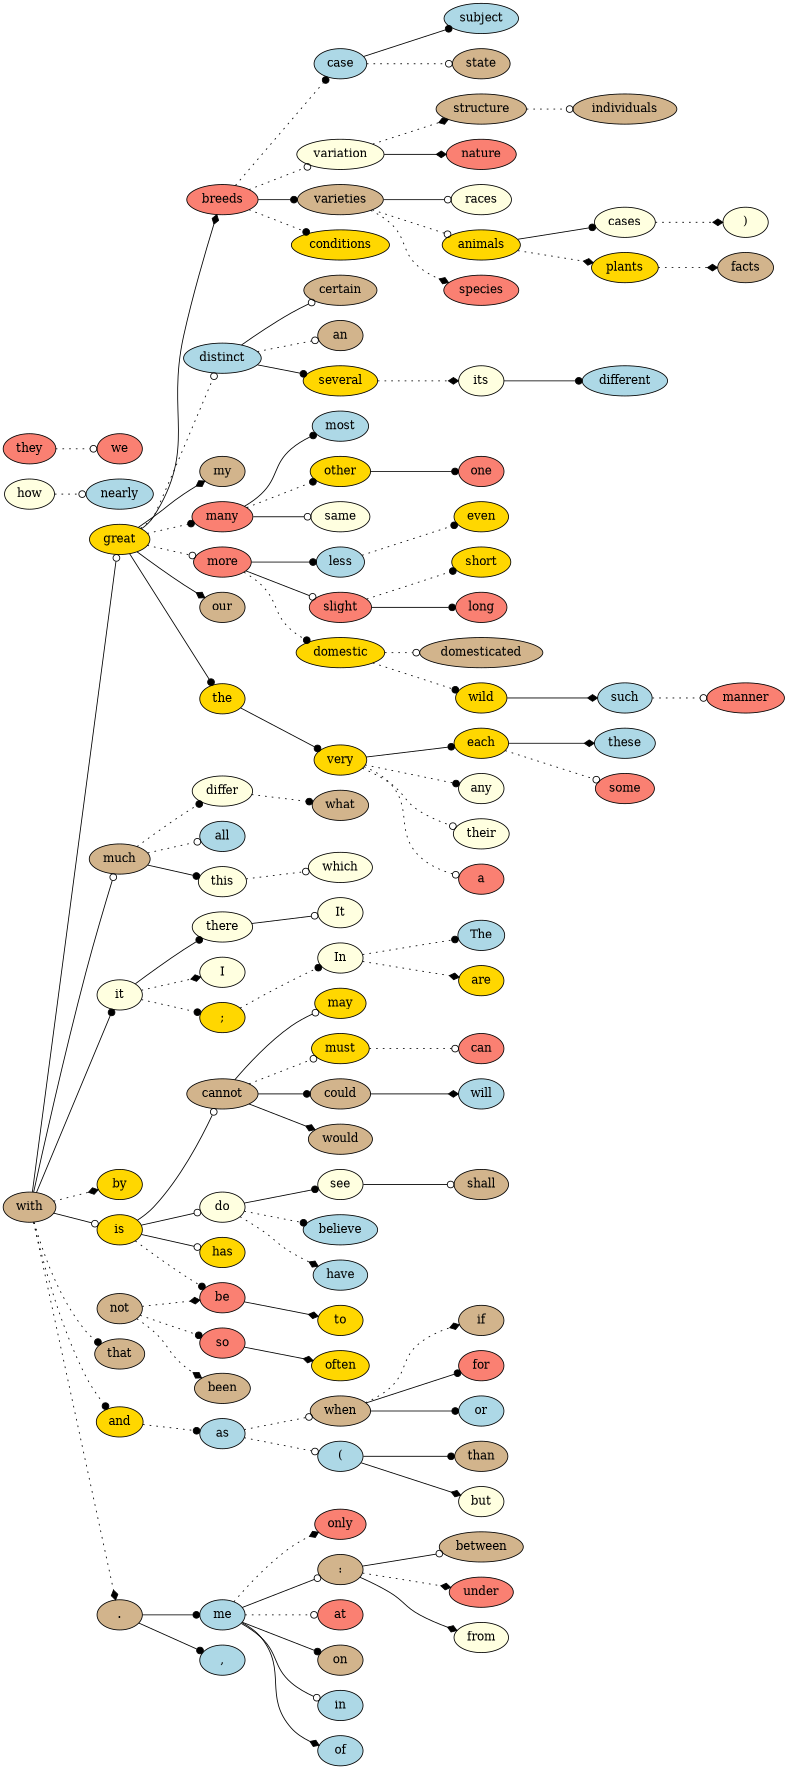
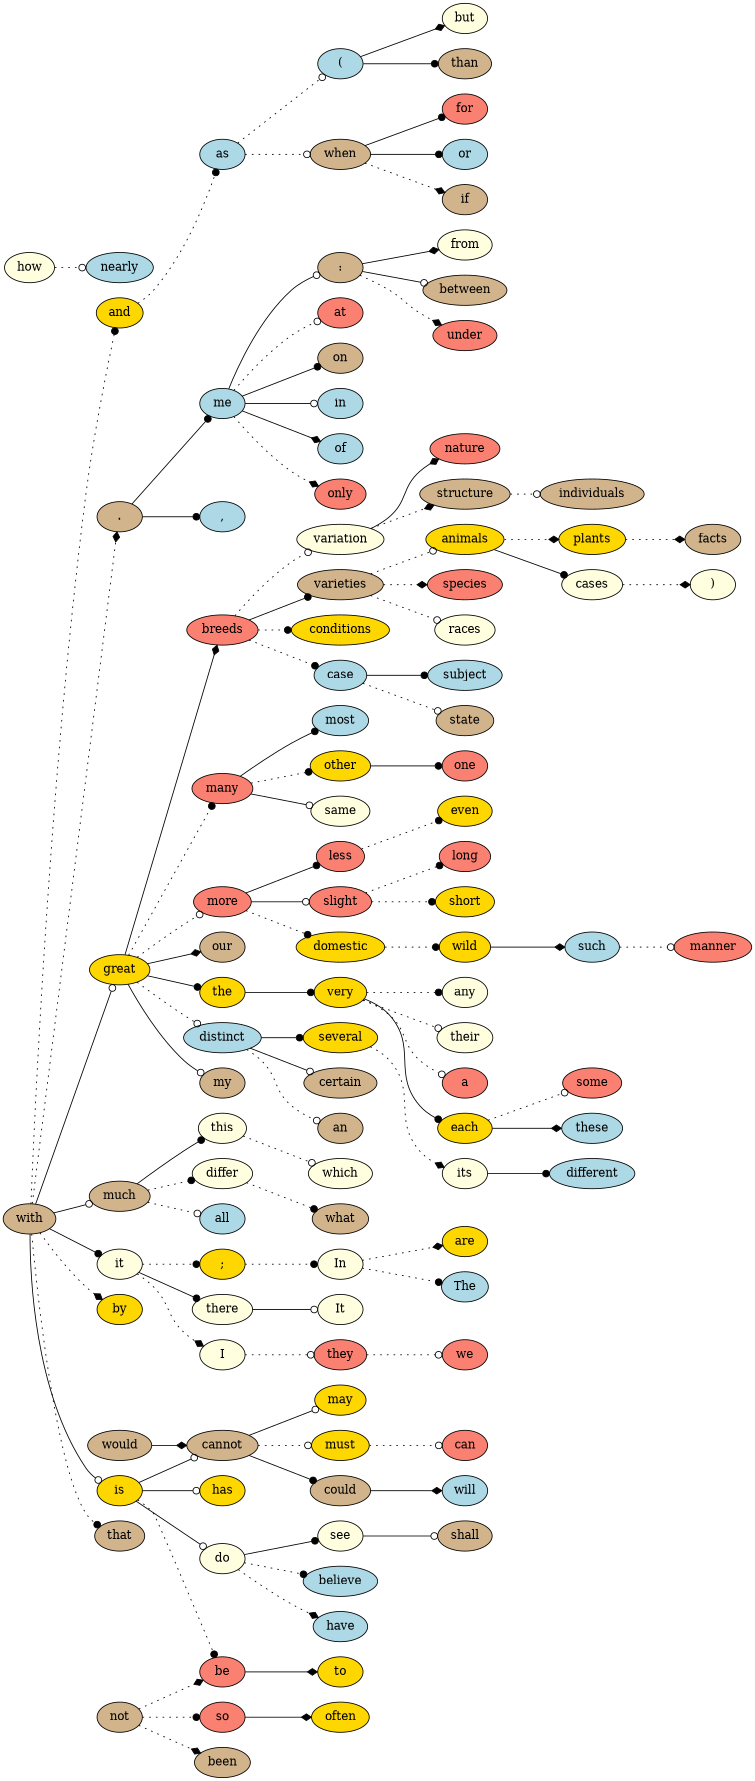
edge "varieties" -> "races": style solid -> dotted
edge "great" -> "my": arrowhead diamond -> odot
node "less": fillcolor lightblue -> salmon
edge "slight" -> "long": style solid -> dotted
node "domesticated": removed
edge "cannot" -> "would": reversed
edge "I" -> "they": added
